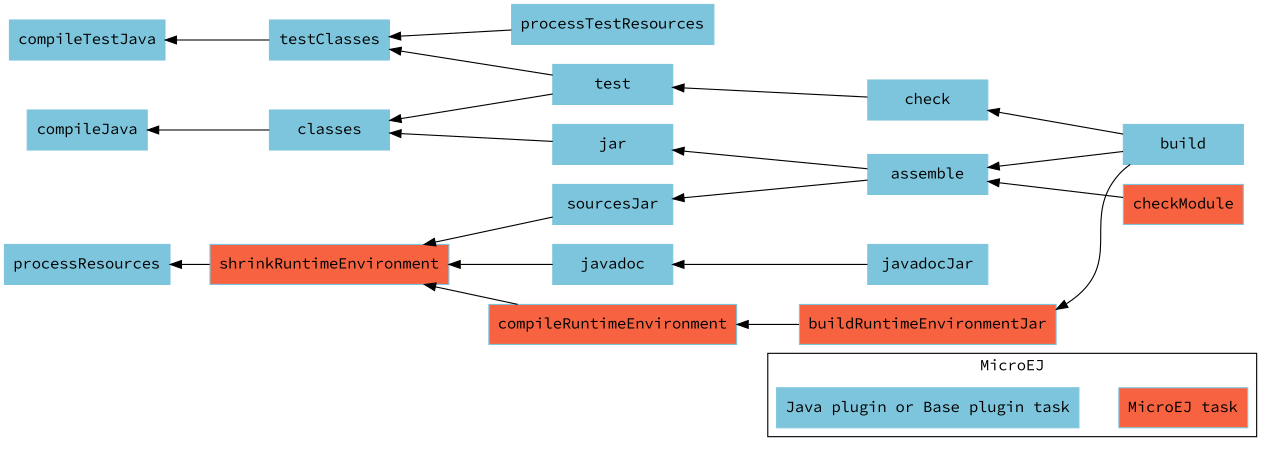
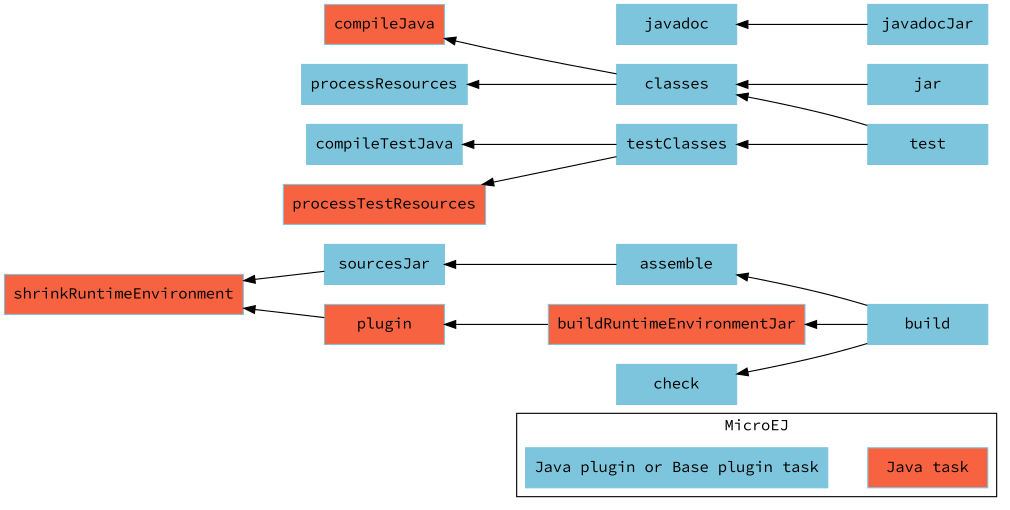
node "processTestResources": fillcolor #7dc5dc -> #f76241
edge "processTestResources" -> "testClasses": reversed
edge "check" -> "test": removed
node "compileJava": fillcolor #7dc5dc -> #f76241
edge "assemble" -> "jar": removed
node "checkModule": removed
edge "shrinkRuntimeEnvironment" -> "processResources": now "classes" -> "processResources"
edge "javadoc" -> "shrinkRuntimeEnvironment": removed
node "compileRuntimeEnvironment": label "compileRuntimeEnvironment" -> "plugin"
node "MicroEJ task": label "MicroEJ task" -> "Java task"
